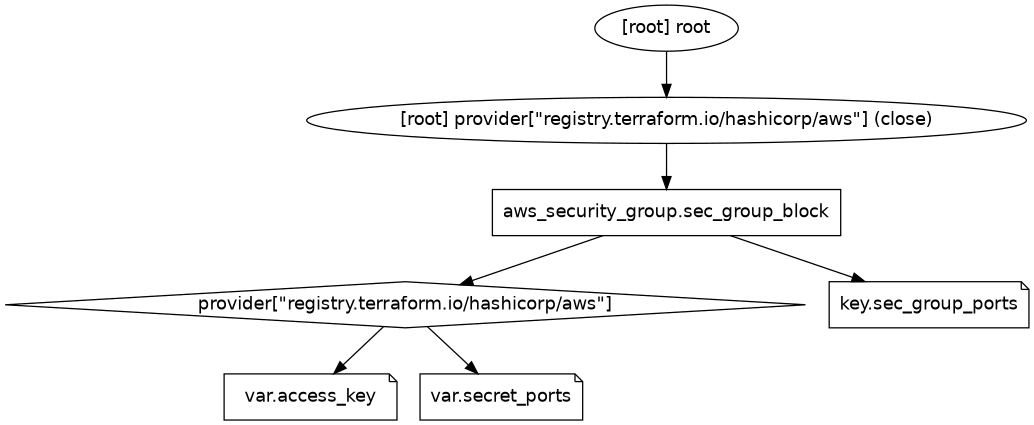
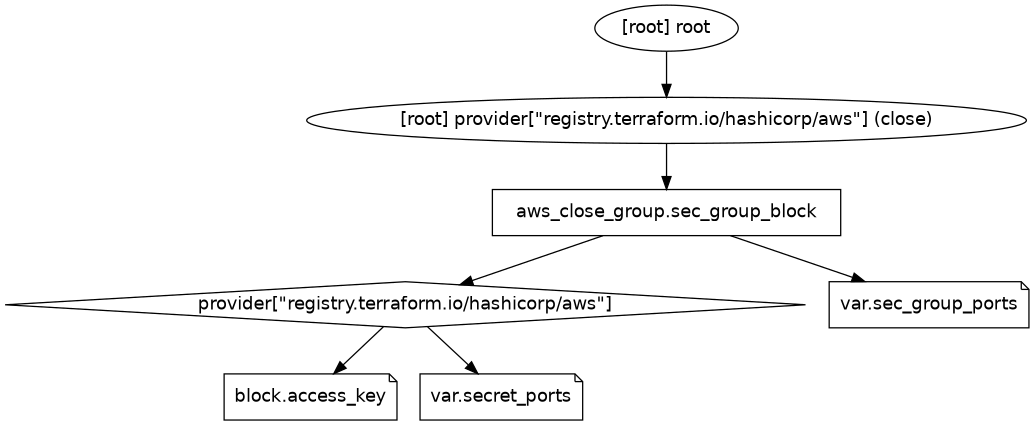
node "aws_security_group.sec_group_block": label "aws_security_group.sec_group_block" -> "aws_close_group.sec_group_block"
node "key.sec_group_ports": label "key.sec_group_ports" -> "var.sec_group_ports"
node "var.access_key": label "var.access_key" -> "block.access_key"
